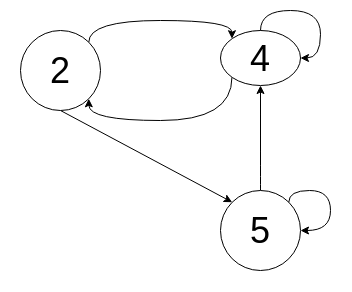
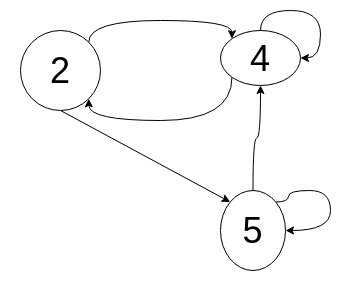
node "5": size 80x80 -> 65x80
